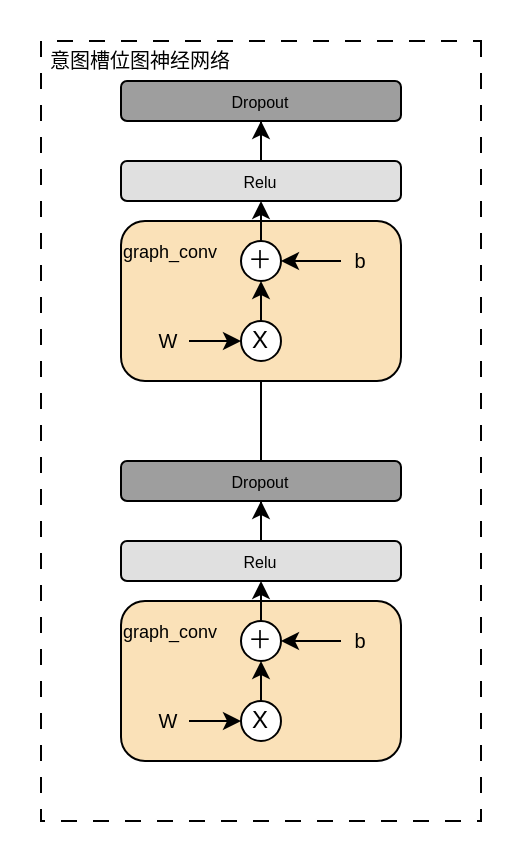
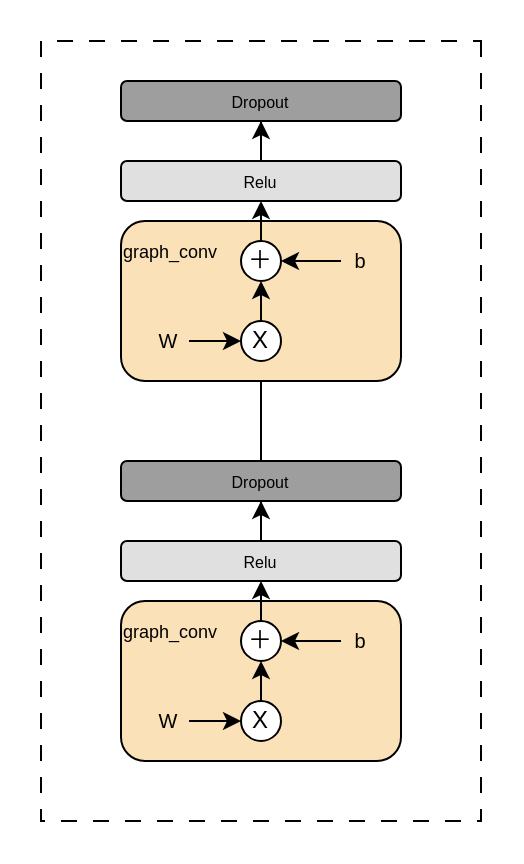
node "意图槽位图神经网络": removed
